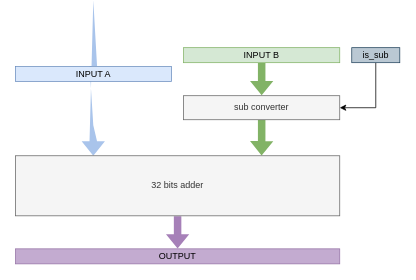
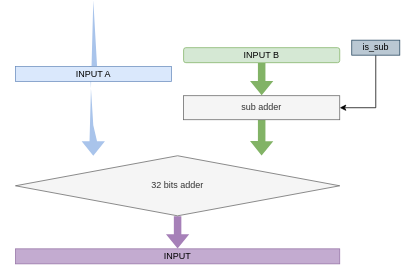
node "INPUT B": shape rectangle -> rounded rectangle
node "is_sub": moved (375, 55) -> (375, 48)
node "sub converter": label "sub converter" -> "sub adder"
node "32 bits adder": shape rectangle -> diamond
node "OUTPUT": label "OUTPUT" -> "INPUT"
